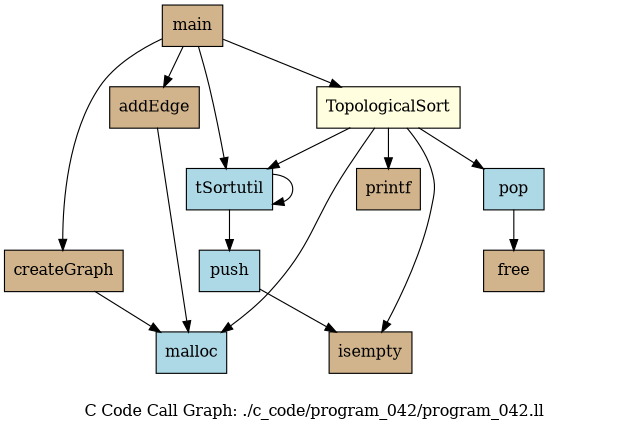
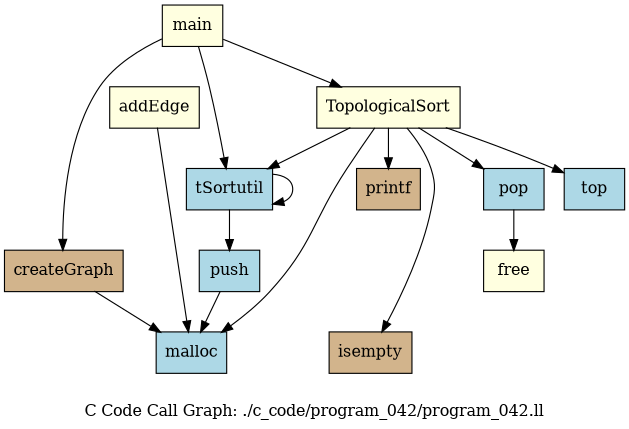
node "main": fillcolor tan -> lightyellow
edge "main" -> "addEdge": removed
node "addEdge": fillcolor tan -> lightyellow
node "top": added
node "free": fillcolor tan -> lightyellow
edge "push" -> "isempty": now "push" -> "malloc"
